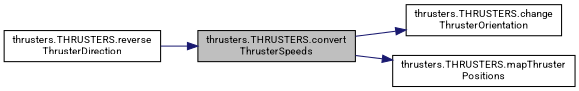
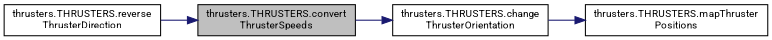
edge "thrusters.THRUSTERS.convert ThrusterSpeeds" -> "thrusters.THRUSTERS.mapThruster Positions": now "thrusters.THRUSTERS.change ThrusterOrientation" -> "thrusters.THRUSTERS.mapThruster Positions"
